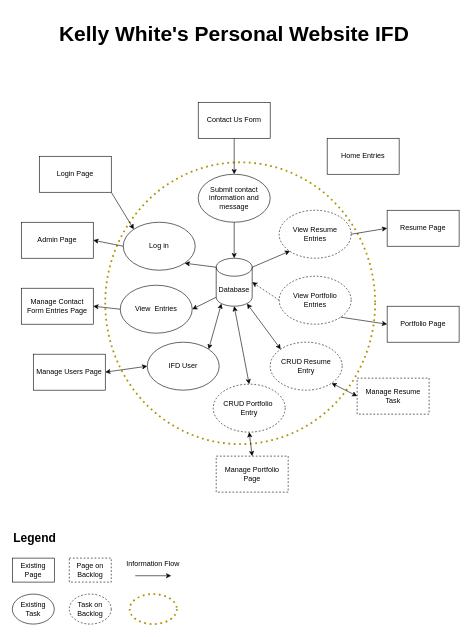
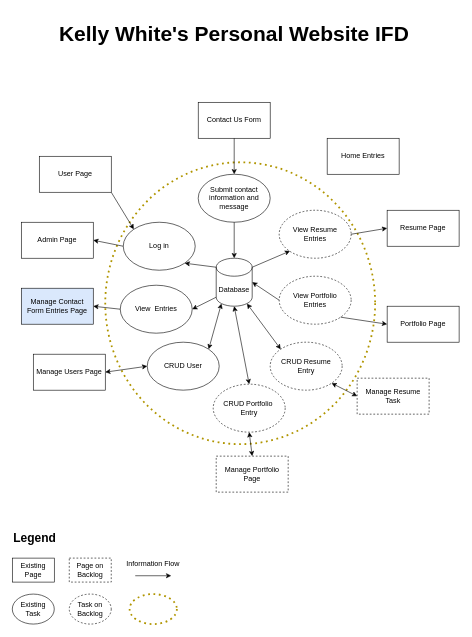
node "Login Page": label "Login Page" -> "User Page"
edge "View Portfolio Entries" -> "Database": style dashed -> solid
node "Manage Contact Form Entries Page": fillcolor #ffffff -> #dae8fc
node "IFD User": label "IFD User" -> "CRUD User"
